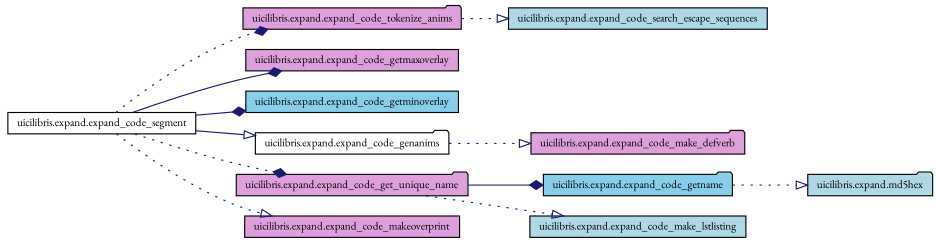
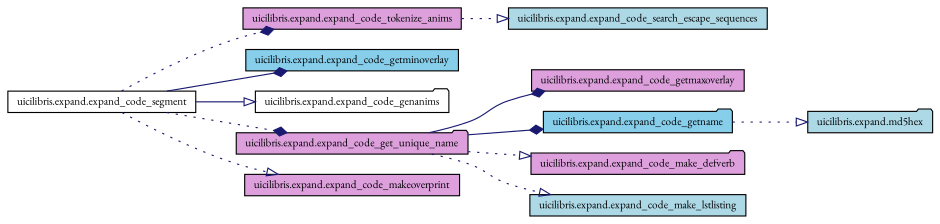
node "uicilibris.expand.expand_code_tokenize_anims": shape folder -> box
edge "uicilibris.expand.expand_code_segment" -> "uicilibris.expand.expand_code_getmaxoverlay": now "uicilibris.expand.expand_code_get_unique_name" -> "uicilibris.expand.expand_code_getmaxoverlay"
edge "uicilibris.expand.expand_code_genanims" -> "uicilibris.expand.expand_code_make_defverb": now "uicilibris.expand.expand_code_get_unique_name" -> "uicilibris.expand.expand_code_make_defverb"
